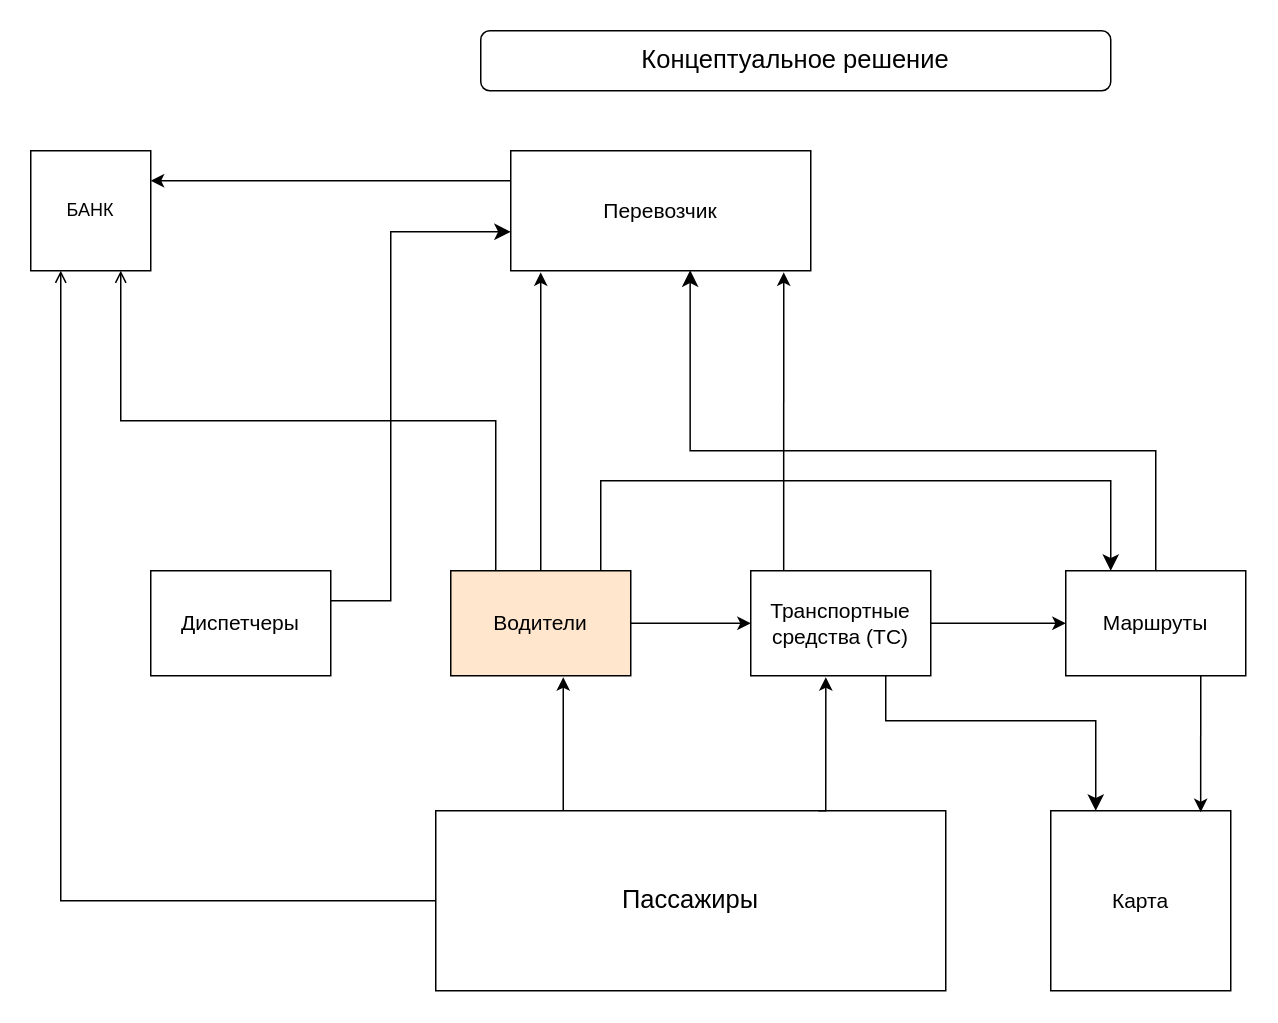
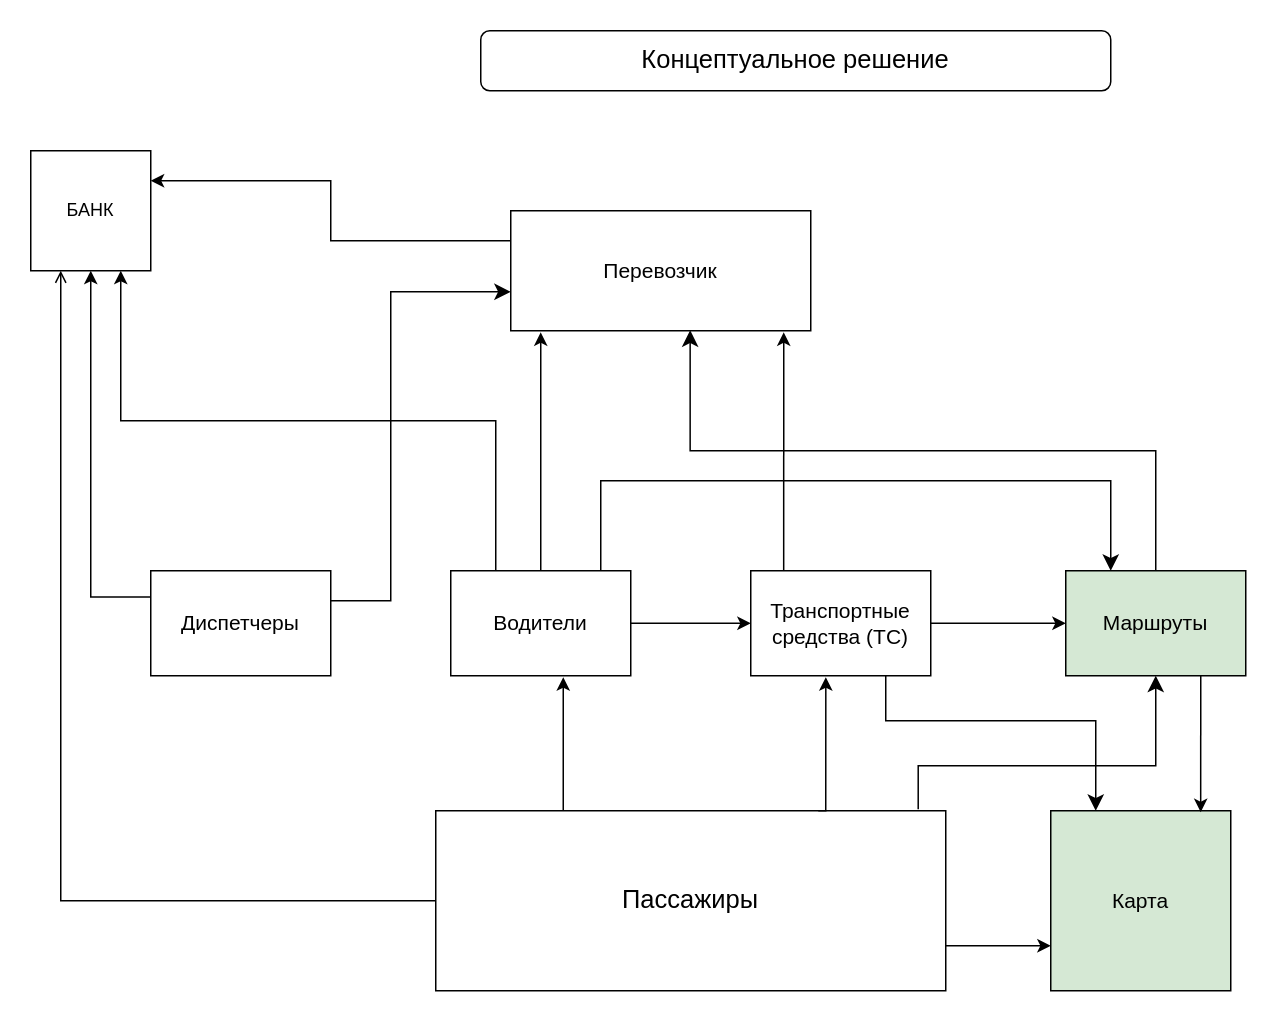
node "Перевозчик": moved (661, 211) -> (661, 271)
edge "Водители" -> "БАНК": arrowhead open -> classic
edge "Диспетчеры" -> "БАНК": added
node "Водители": fillcolor #ffe6cc -> #ffffff
node "Маршруты": fillcolor #ffffff -> #d5e8d4
edge "Пассажиры" -> "Маршруты": added
node "Карта": fillcolor #ffffff -> #d5e8d4
edge "Пассажиры" -> "Карта": added
